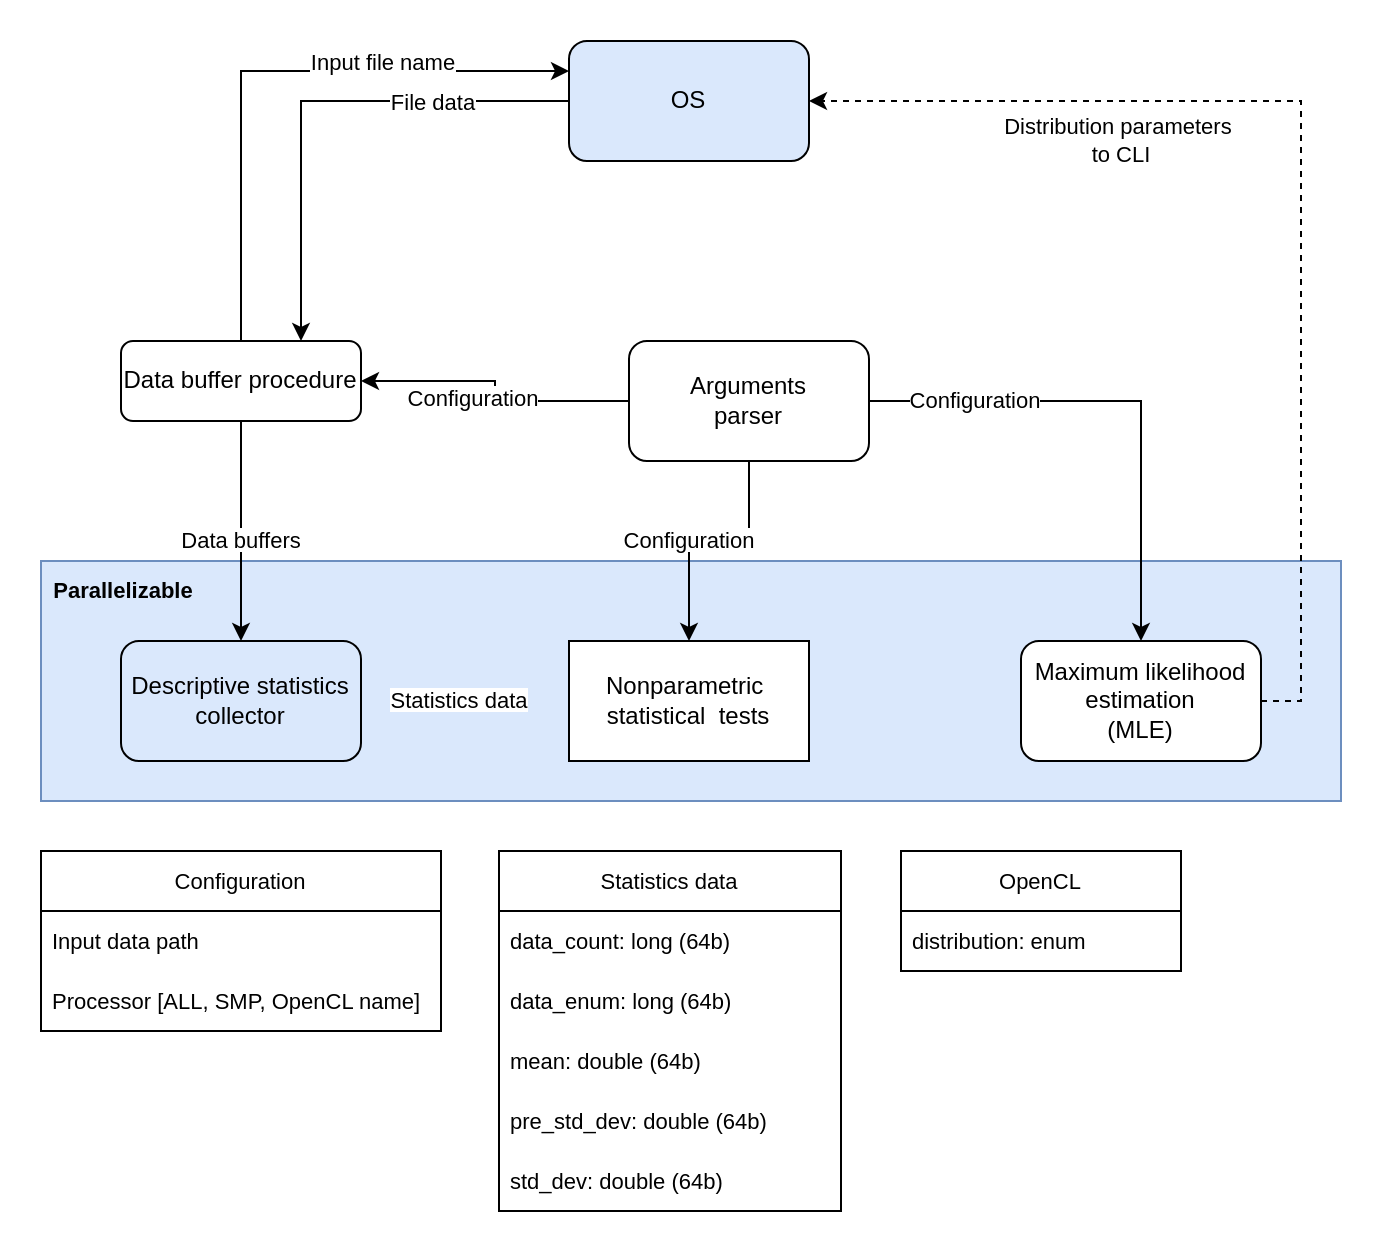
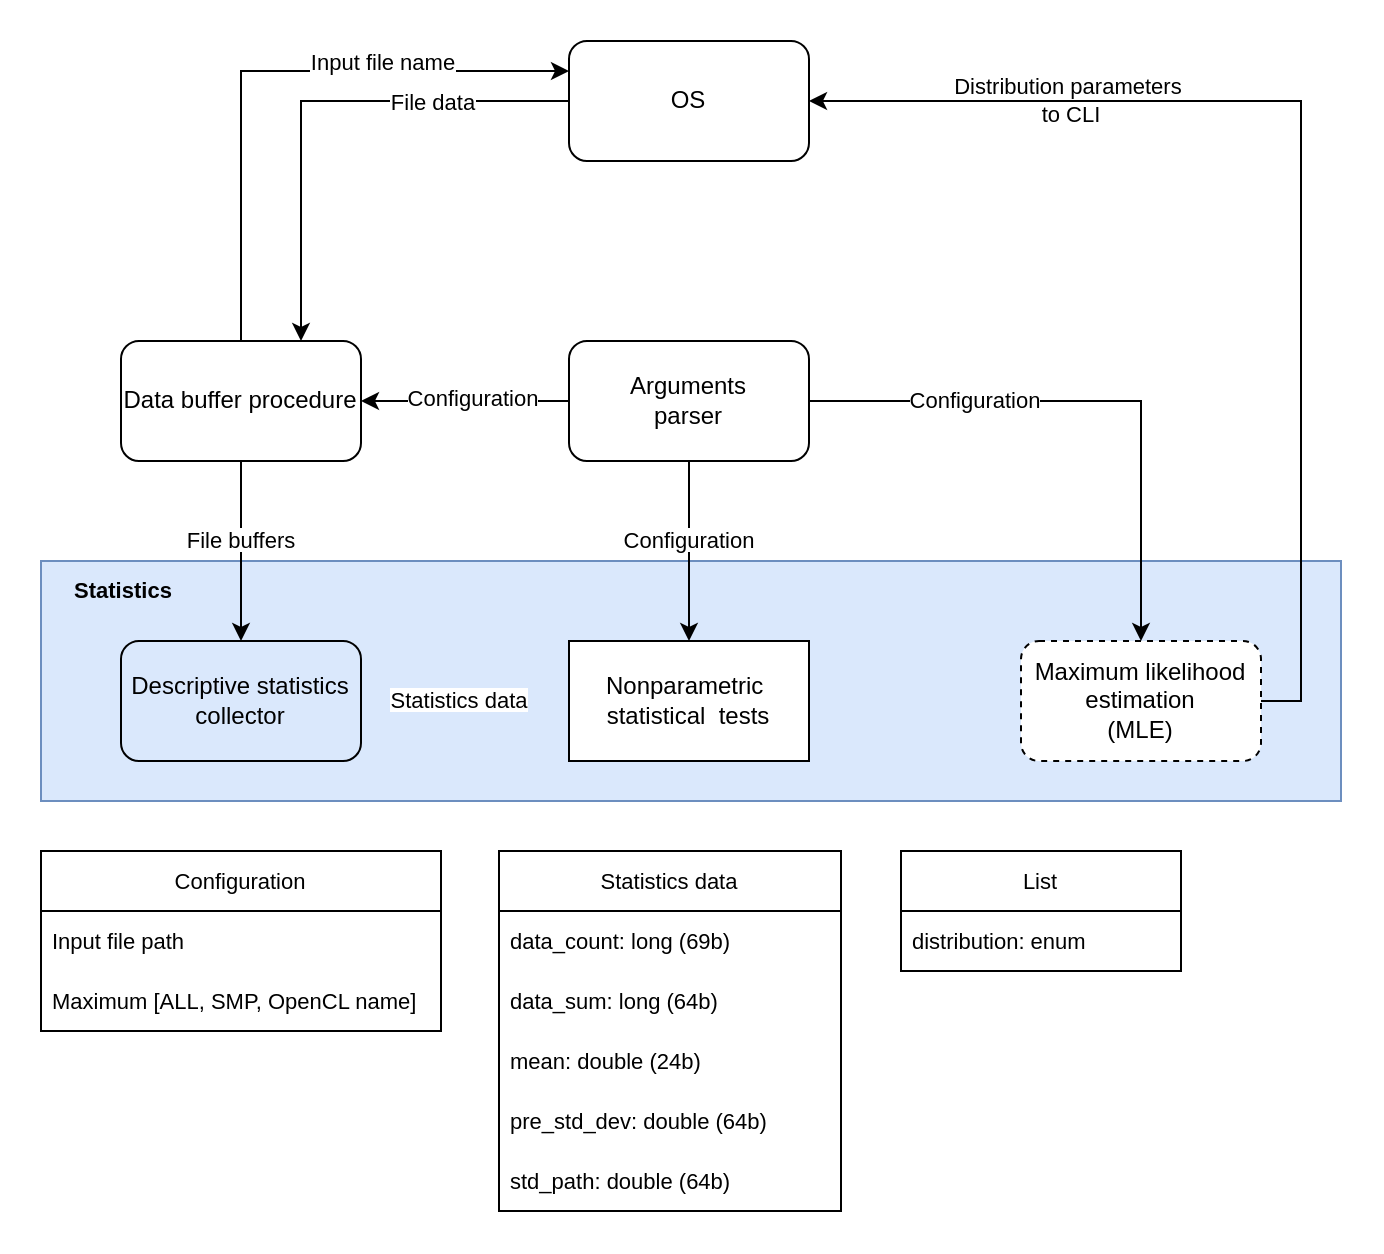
node "OS": fillcolor #dae8fc -> #ffffff
node "Distribution parameters to CLI": moved (1121, 141) -> (1071, 101)
edge "Maximum likelihood estimation (MLE)" -> "OS": style dashed -> solid
node "Data buffer procedure": size 240x80 -> 240x120
node "Arguments parser": moved (749, 401) -> (689, 401)
node "Data buffers": label "Data buffers" -> "File buffers"
node "Parallelizable": label "Parallelizable" -> "Statistics"
node "Maximum likelihood estimation (MLE)": style solid -> dashed
node "OpenCL": label "OpenCL" -> "List"
node "Input data path": label "Input data path" -> "Input file path"
node "data_count: long (64b)": label "data_count: long (64b)" -> "data_count: long (69b)"
node "Processor [ALL, SMP, OpenCL name]": label "Processor [ALL, SMP, OpenCL name]" -> "Maximum [ALL, SMP, OpenCL name]"
node "data_enum: long (64b)": label "data_enum: long (64b)" -> "data_sum: long (64b)"
node "mean: double (64b)": label "mean: double (64b)" -> "mean: double (24b)"
node "std_dev: double (64b)": label "std_dev: double (64b)" -> "std_path: double (64b)"
